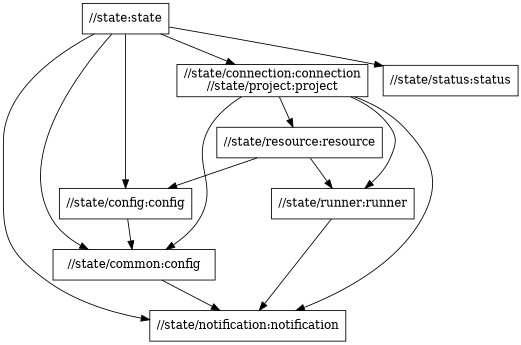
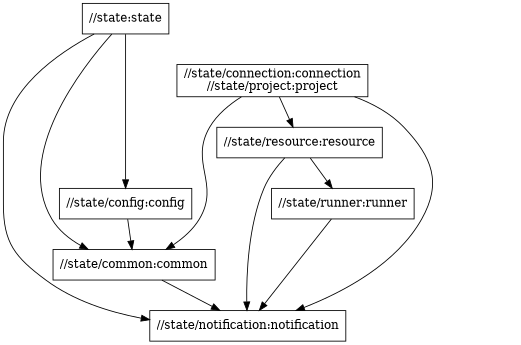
edge "//state:state" -> "//state/connection:connection //state/project:project": removed
node "//state/status:status": removed
edge "//state/connection:connection //state/project:project" -> "//state/runner:runner": removed
edge "//state/resource:resource" -> "//state/config:config": now "//state/resource:resource" -> "//state/notification:notification"
node "//state/common:config": label "//state/common:config" -> "//state/common:common"
